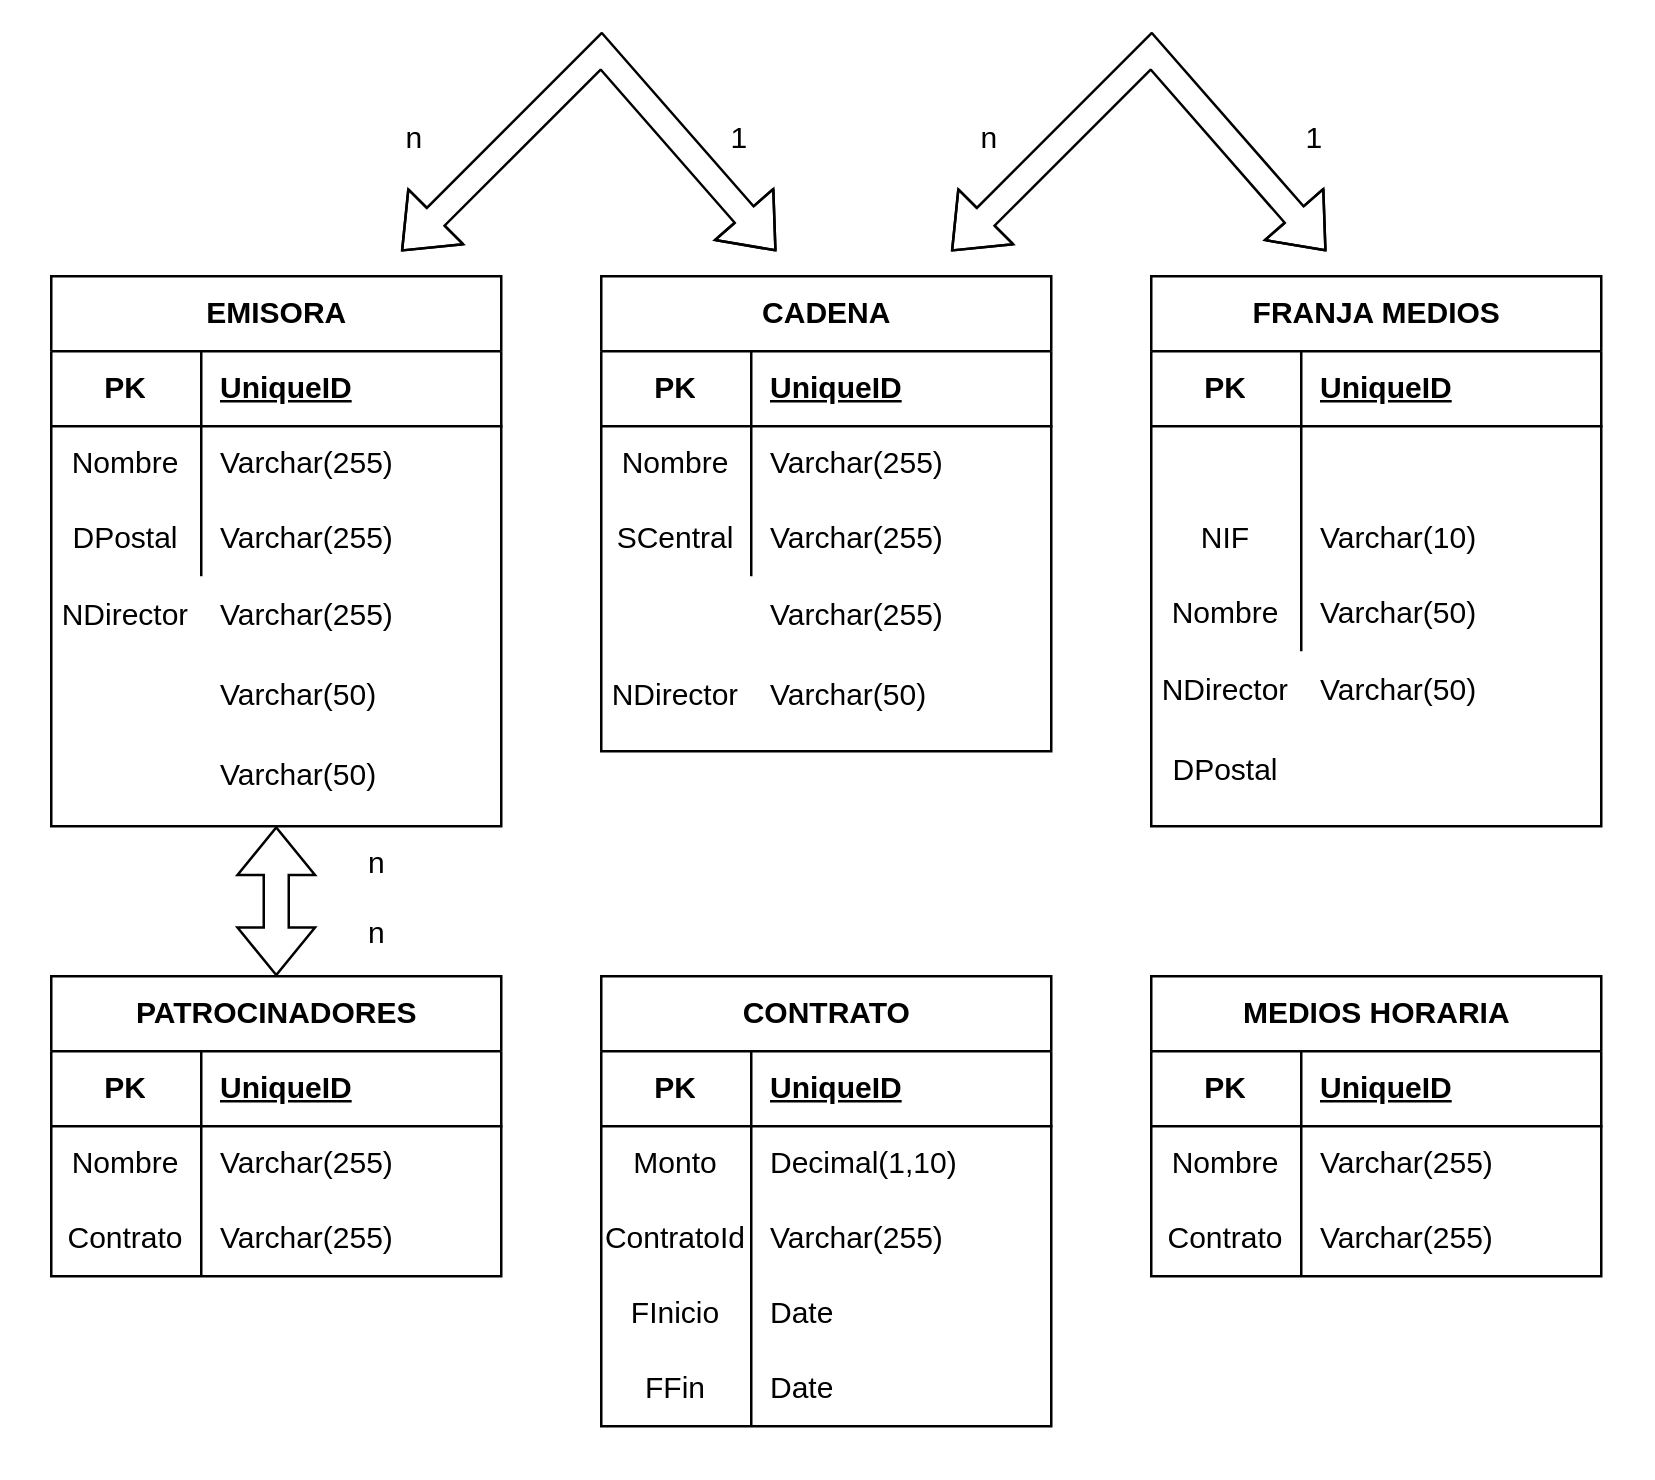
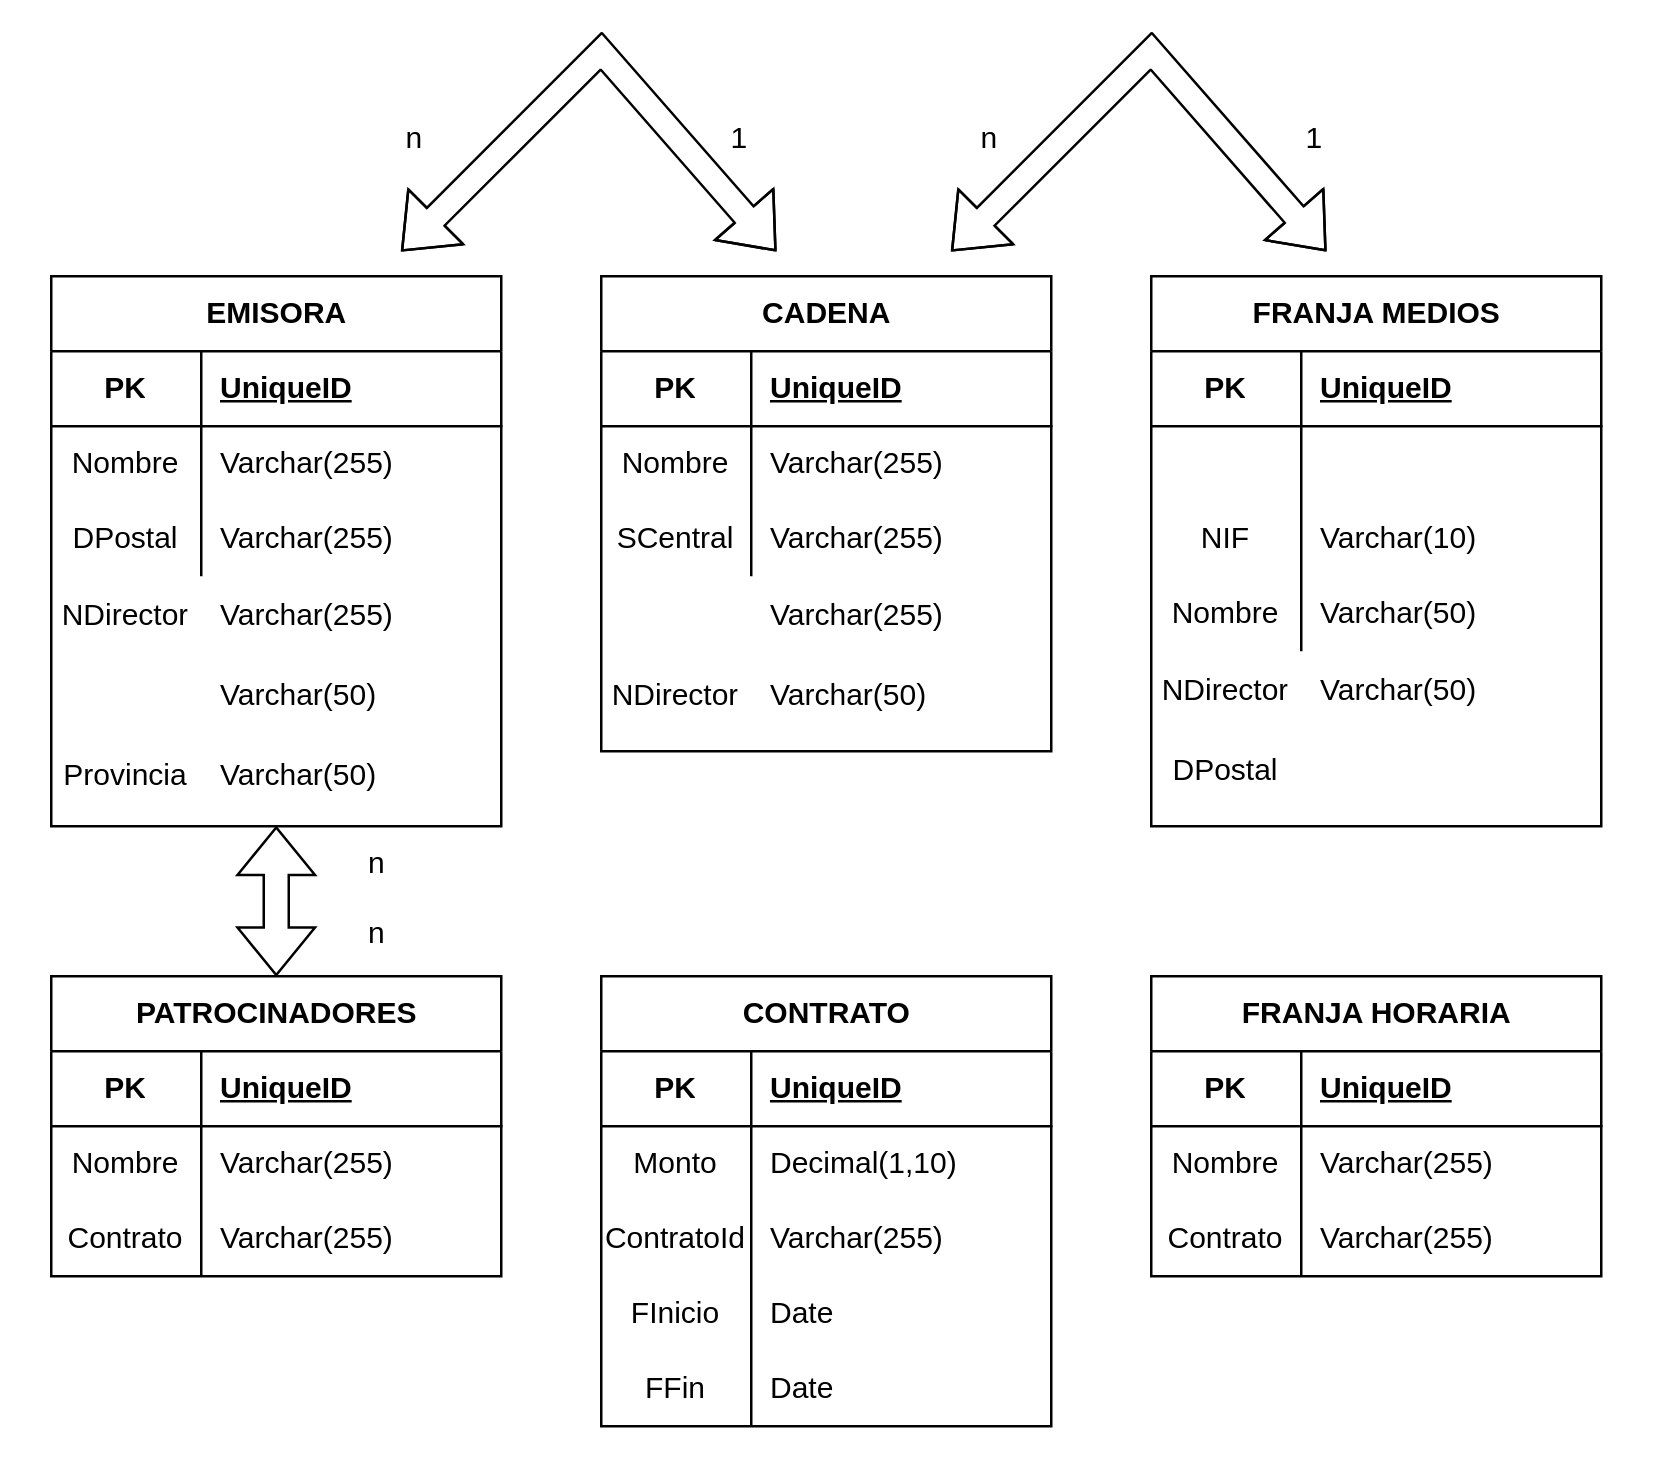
node "Provincia": added
node "MEDIOS HORARIA": label "MEDIOS HORARIA" -> "FRANJA HORARIA"
